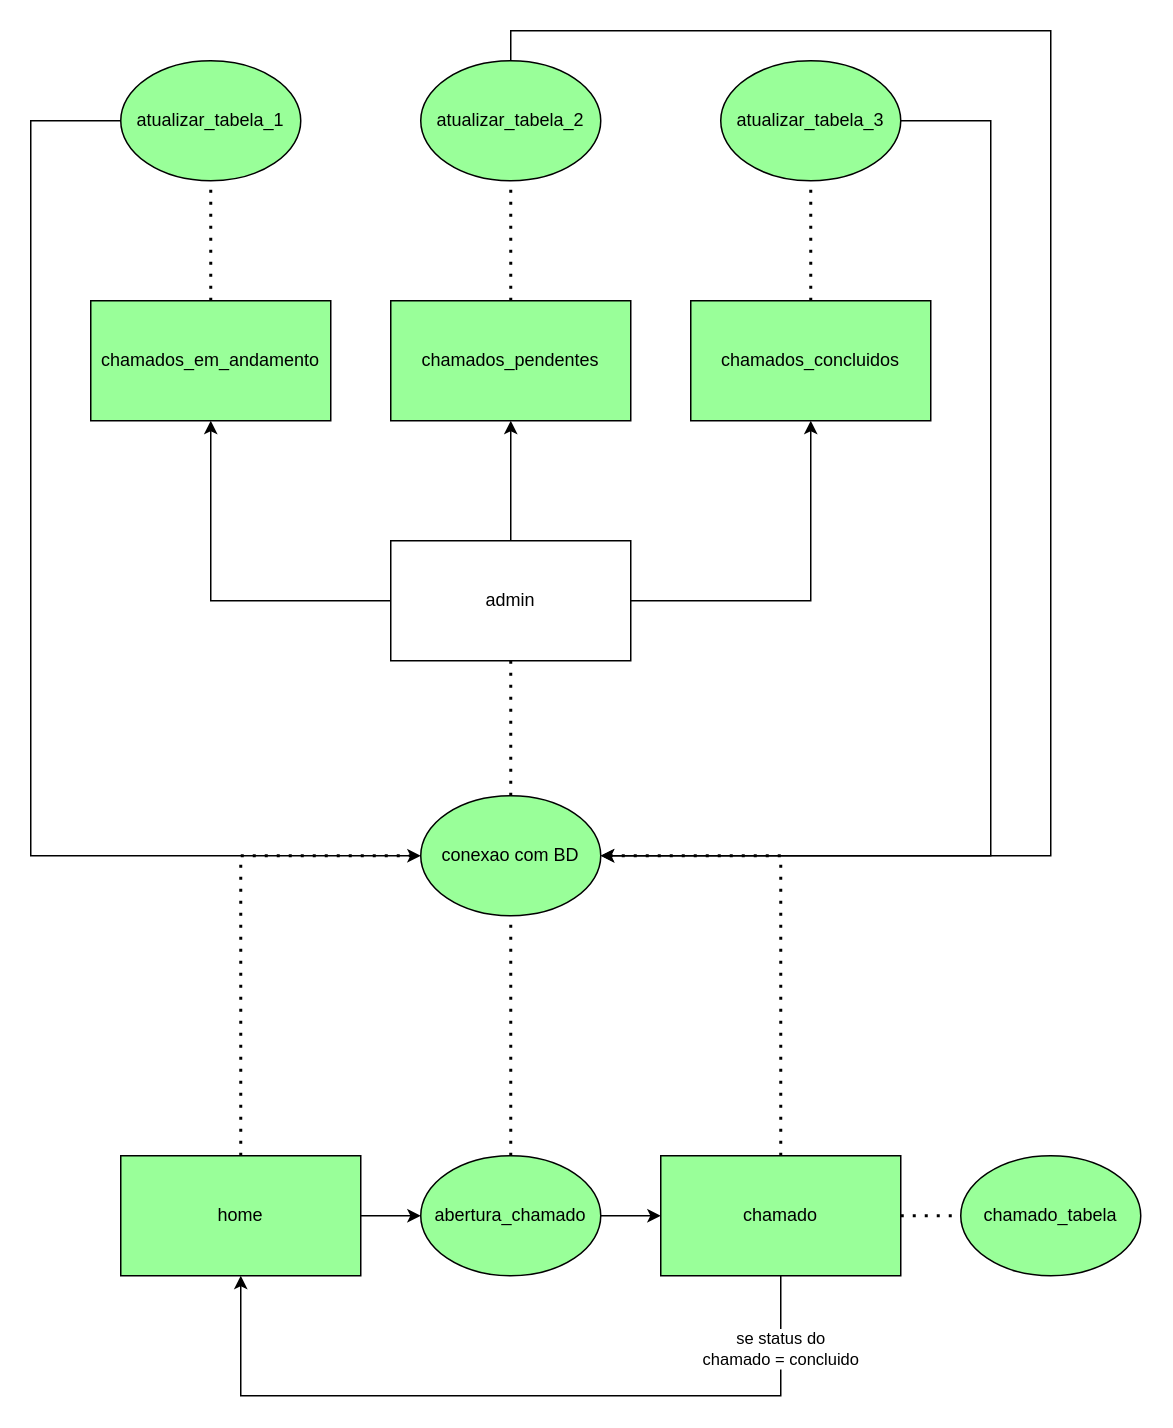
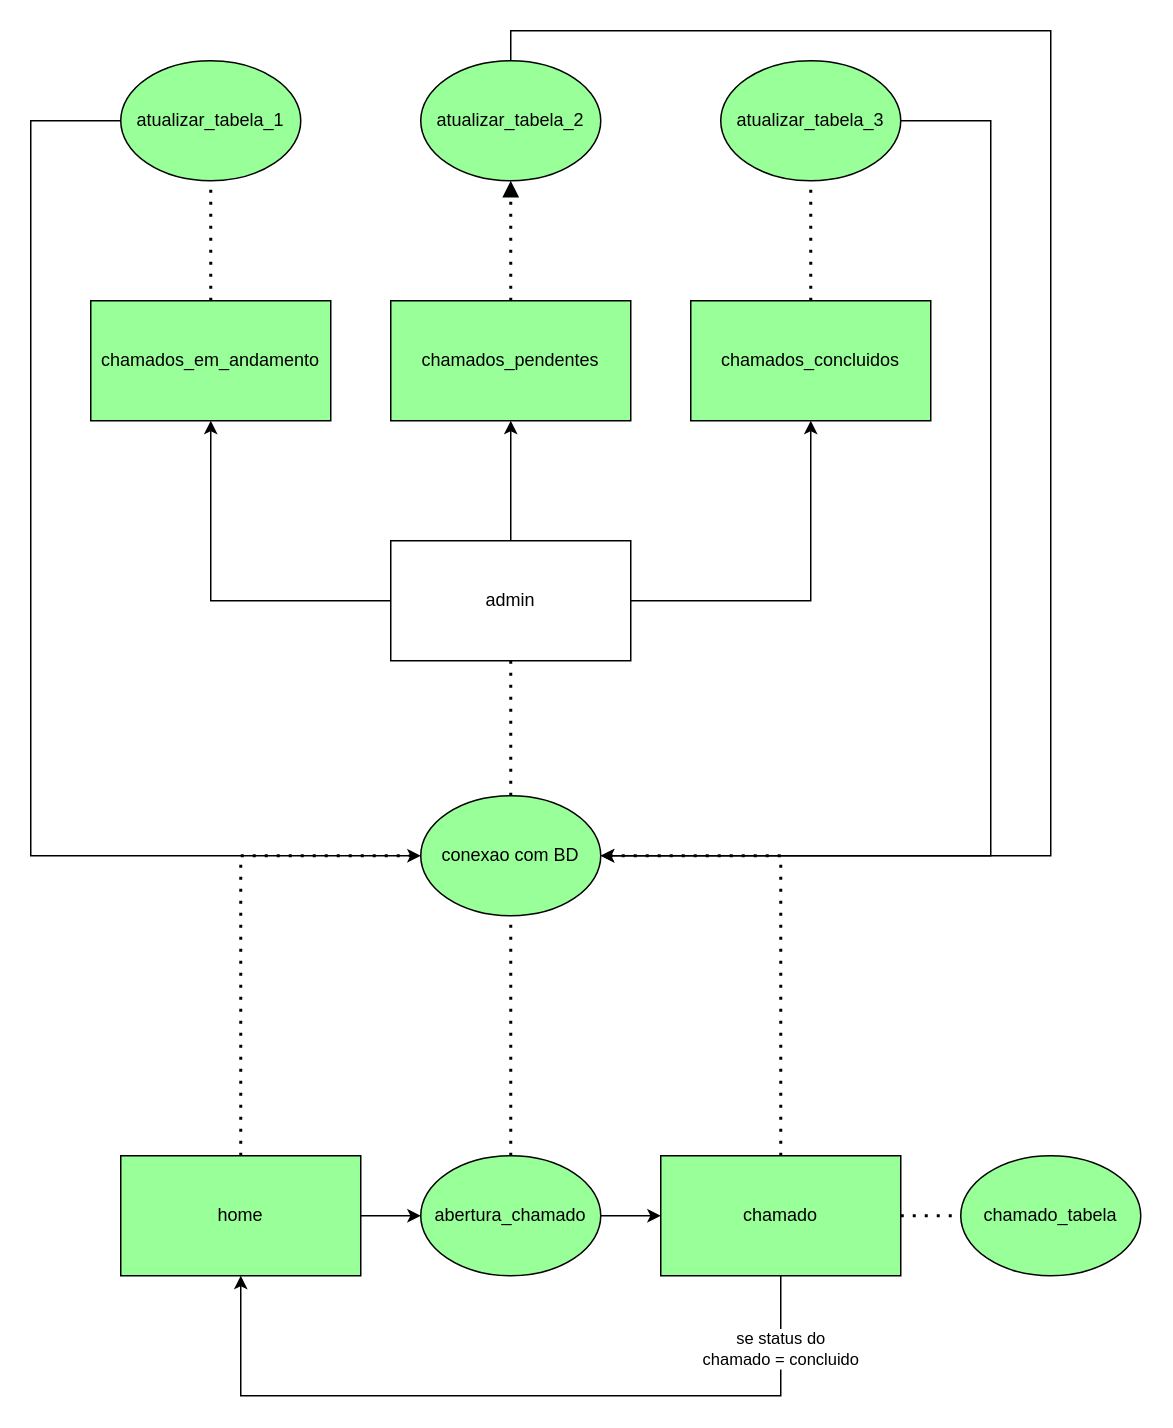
edge "atualizar_tabela_2" -- "chamados_pendentes": arrowhead none -> block
